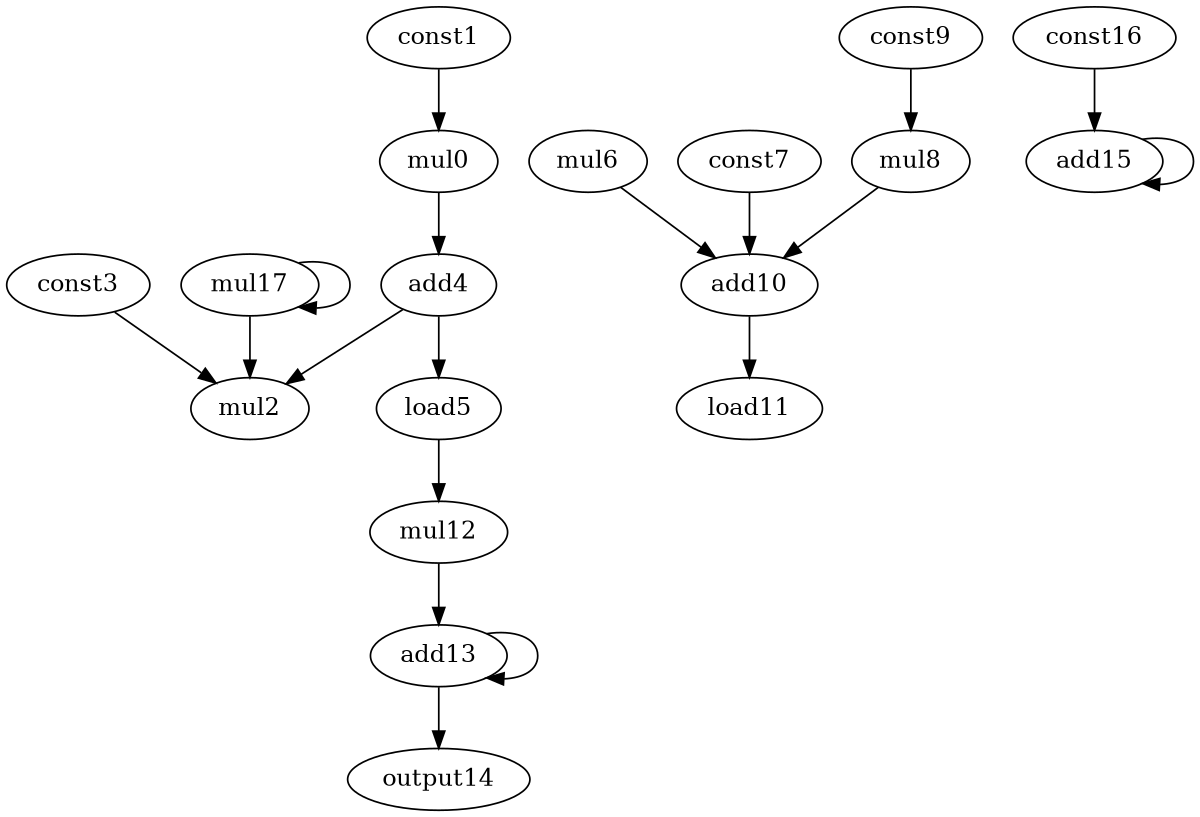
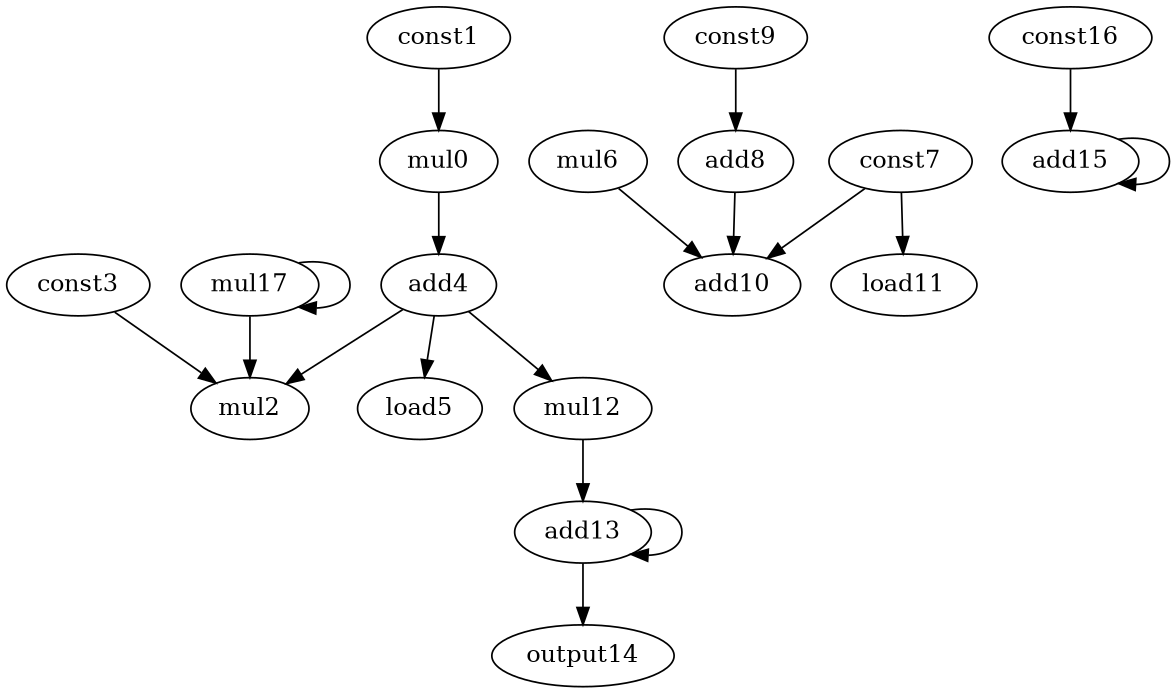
node "mul8": label "mul8" -> "add8"
edge "add10" -> "load11": now "const7" -> "load11"
edge "load5" -> "mul12": now "add4" -> "mul12"
